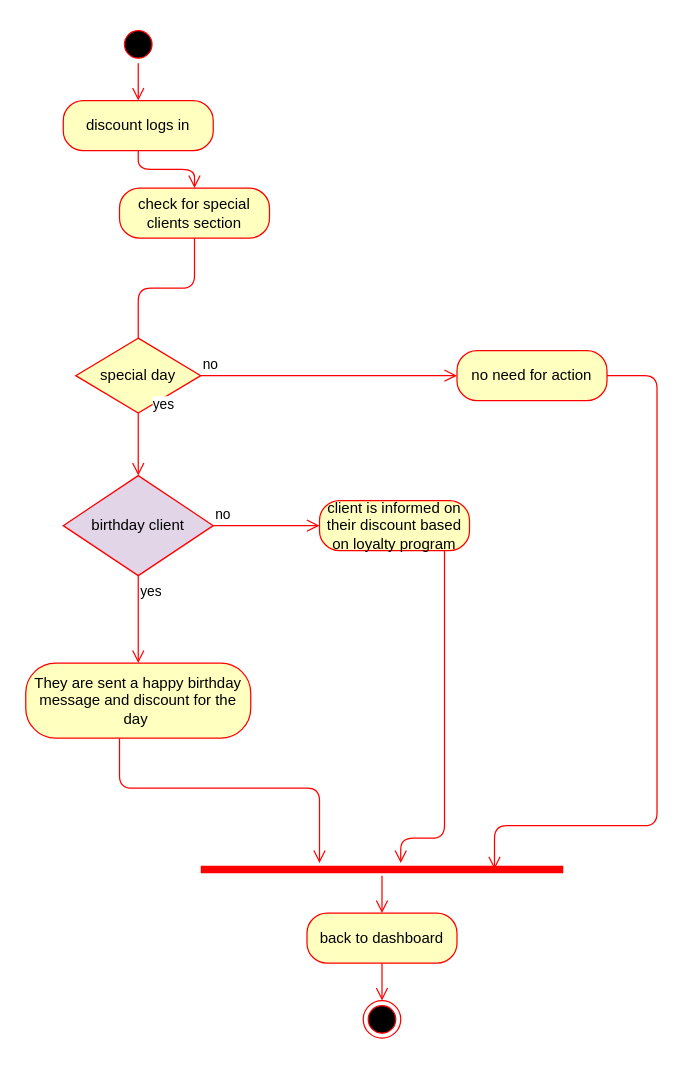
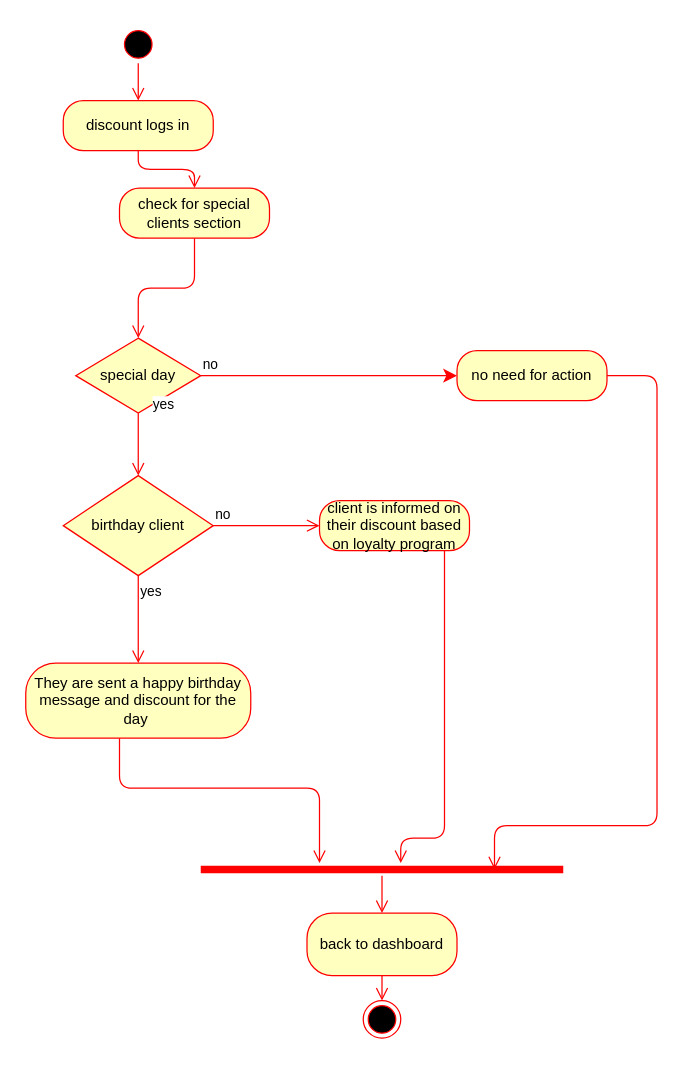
edge "check for special clients section" -- "special day": arrowhead none -> open
edge "special day" -> "no need for action": arrowhead open -> classic
node "birthday client": fillcolor #e1d5e7 -> #ffffc0
node "back to dashboard": size 150x50 -> 150x63
